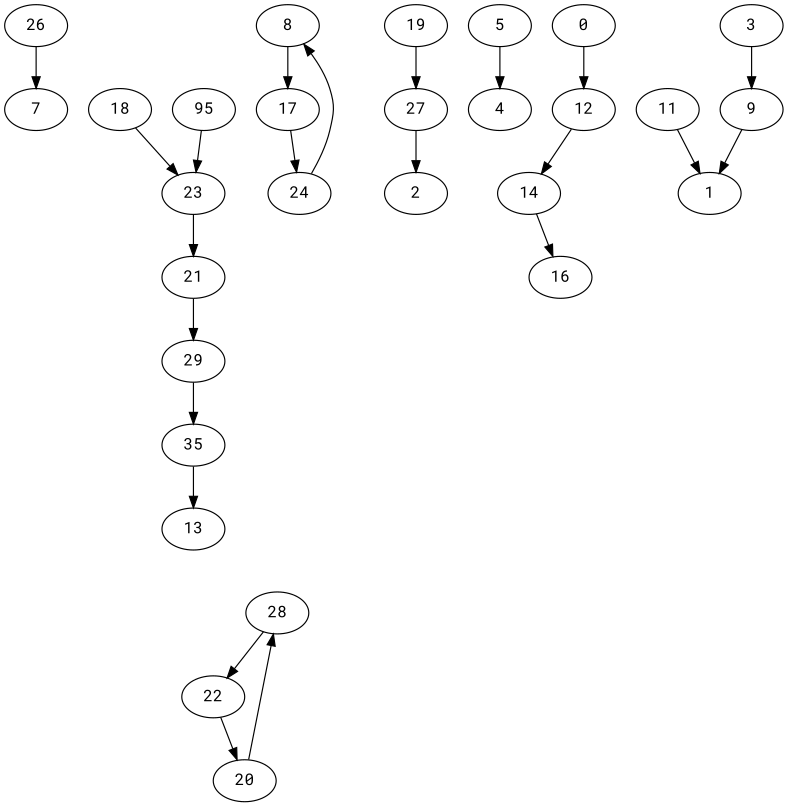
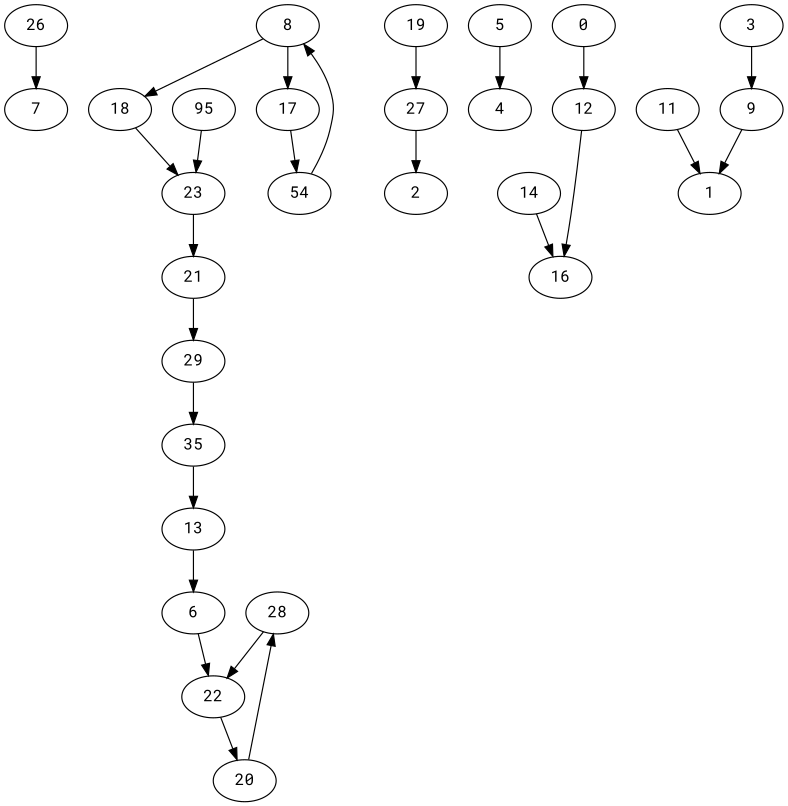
edge "8" -> "18": added
edge "12" -> "14": now "12" -> "16"
node "24": label "24" -> "54"
node "6": added
